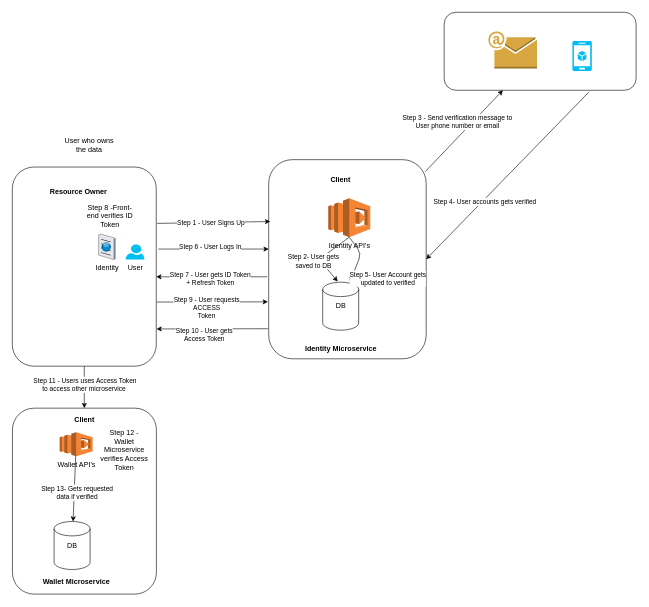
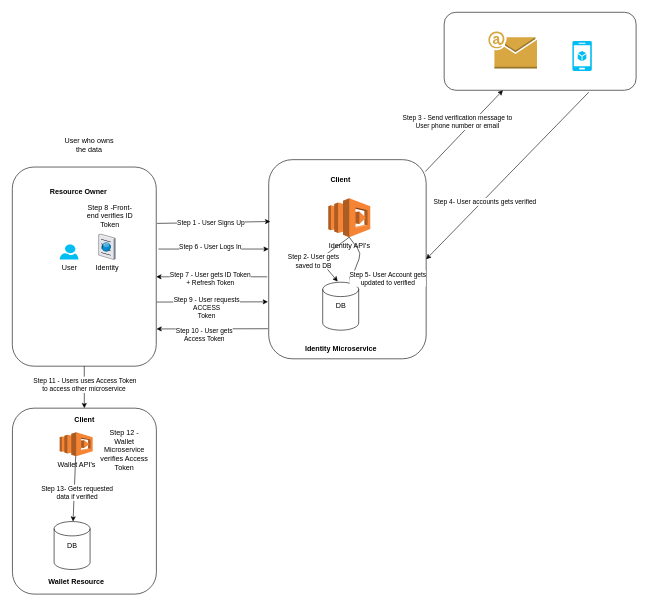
node "User": moved (135, 252) -> (69, 252)
node "Wallet Microservice": label "Wallet Microservice" -> "Wallet Resource"
